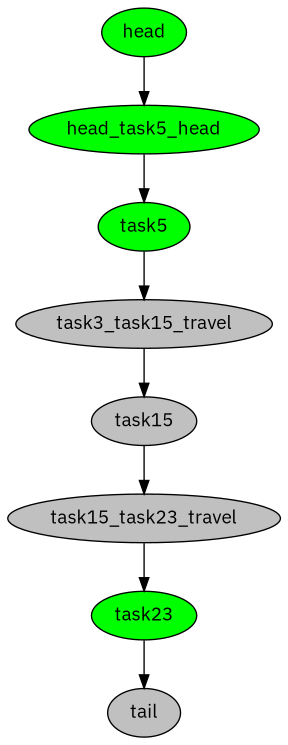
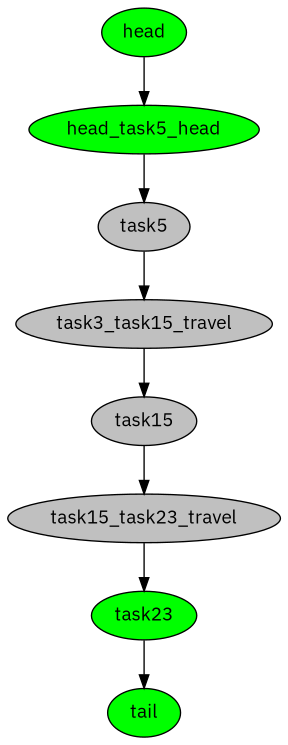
node "task5": fillcolor green -> gray
node "tail": fillcolor gray -> green
